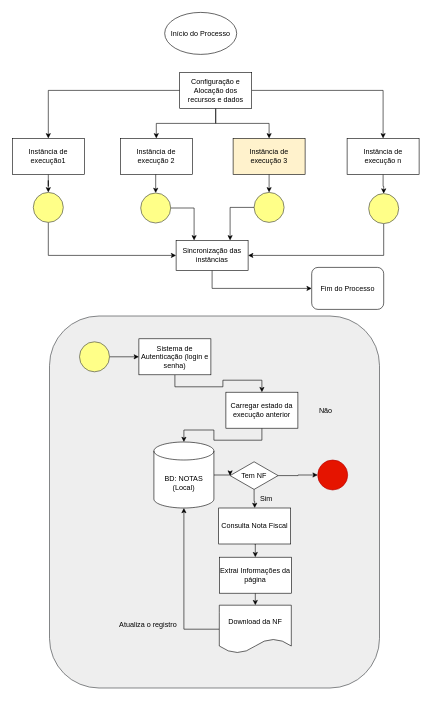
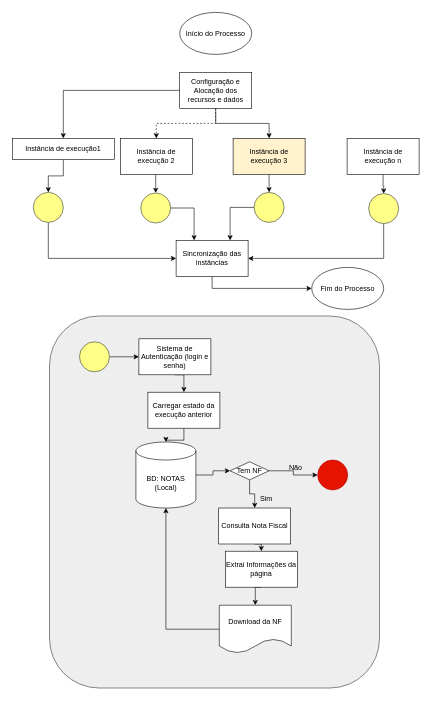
node "Início do Processo": moved (201, 33) -> (216, 33)
edge "Configuração e Alocação dos recursos e dados" -> "Instância de execução n": removed
edge "Configuração e Alocação dos recursos e dados" -> "Instância de execução 2": style solid -> dashed
node "Instância de execução1": size 72x36 -> 102x21
node "Sincronização das instâncias": size 72x30 -> 72x36
node "Fim do Processo": shape rounded rectangle -> ellipse
node "Carregar estado da execução anterior": moved (262, 410) -> (184, 410)
node "Não": moved (326, 411) -> (296, 468)
node "BD: NOTAS (Local)": moved (184, 475) -> (166, 475)
node "Tem NF": size 48x28 -> 39x18
node "Extrai Informações da página": moved (255, 575) -> (261, 569)
node "Atualiza o registro": removed
